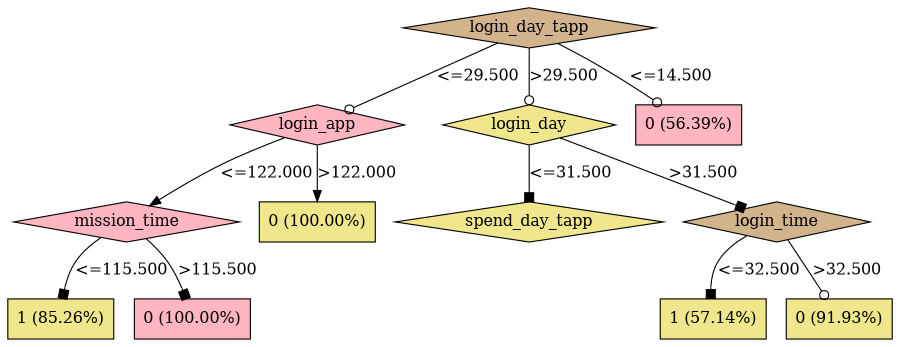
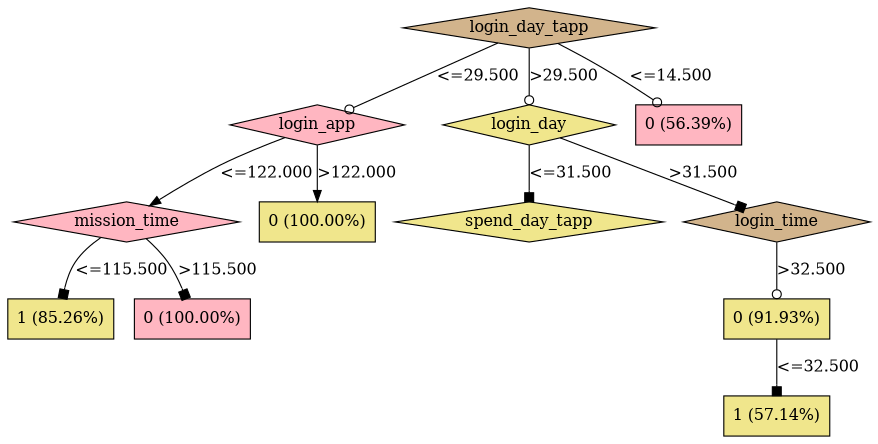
edge "login_time" -> "1 (57.14%)": now "0 (91.93%)" -> "1 (57.14%)"
